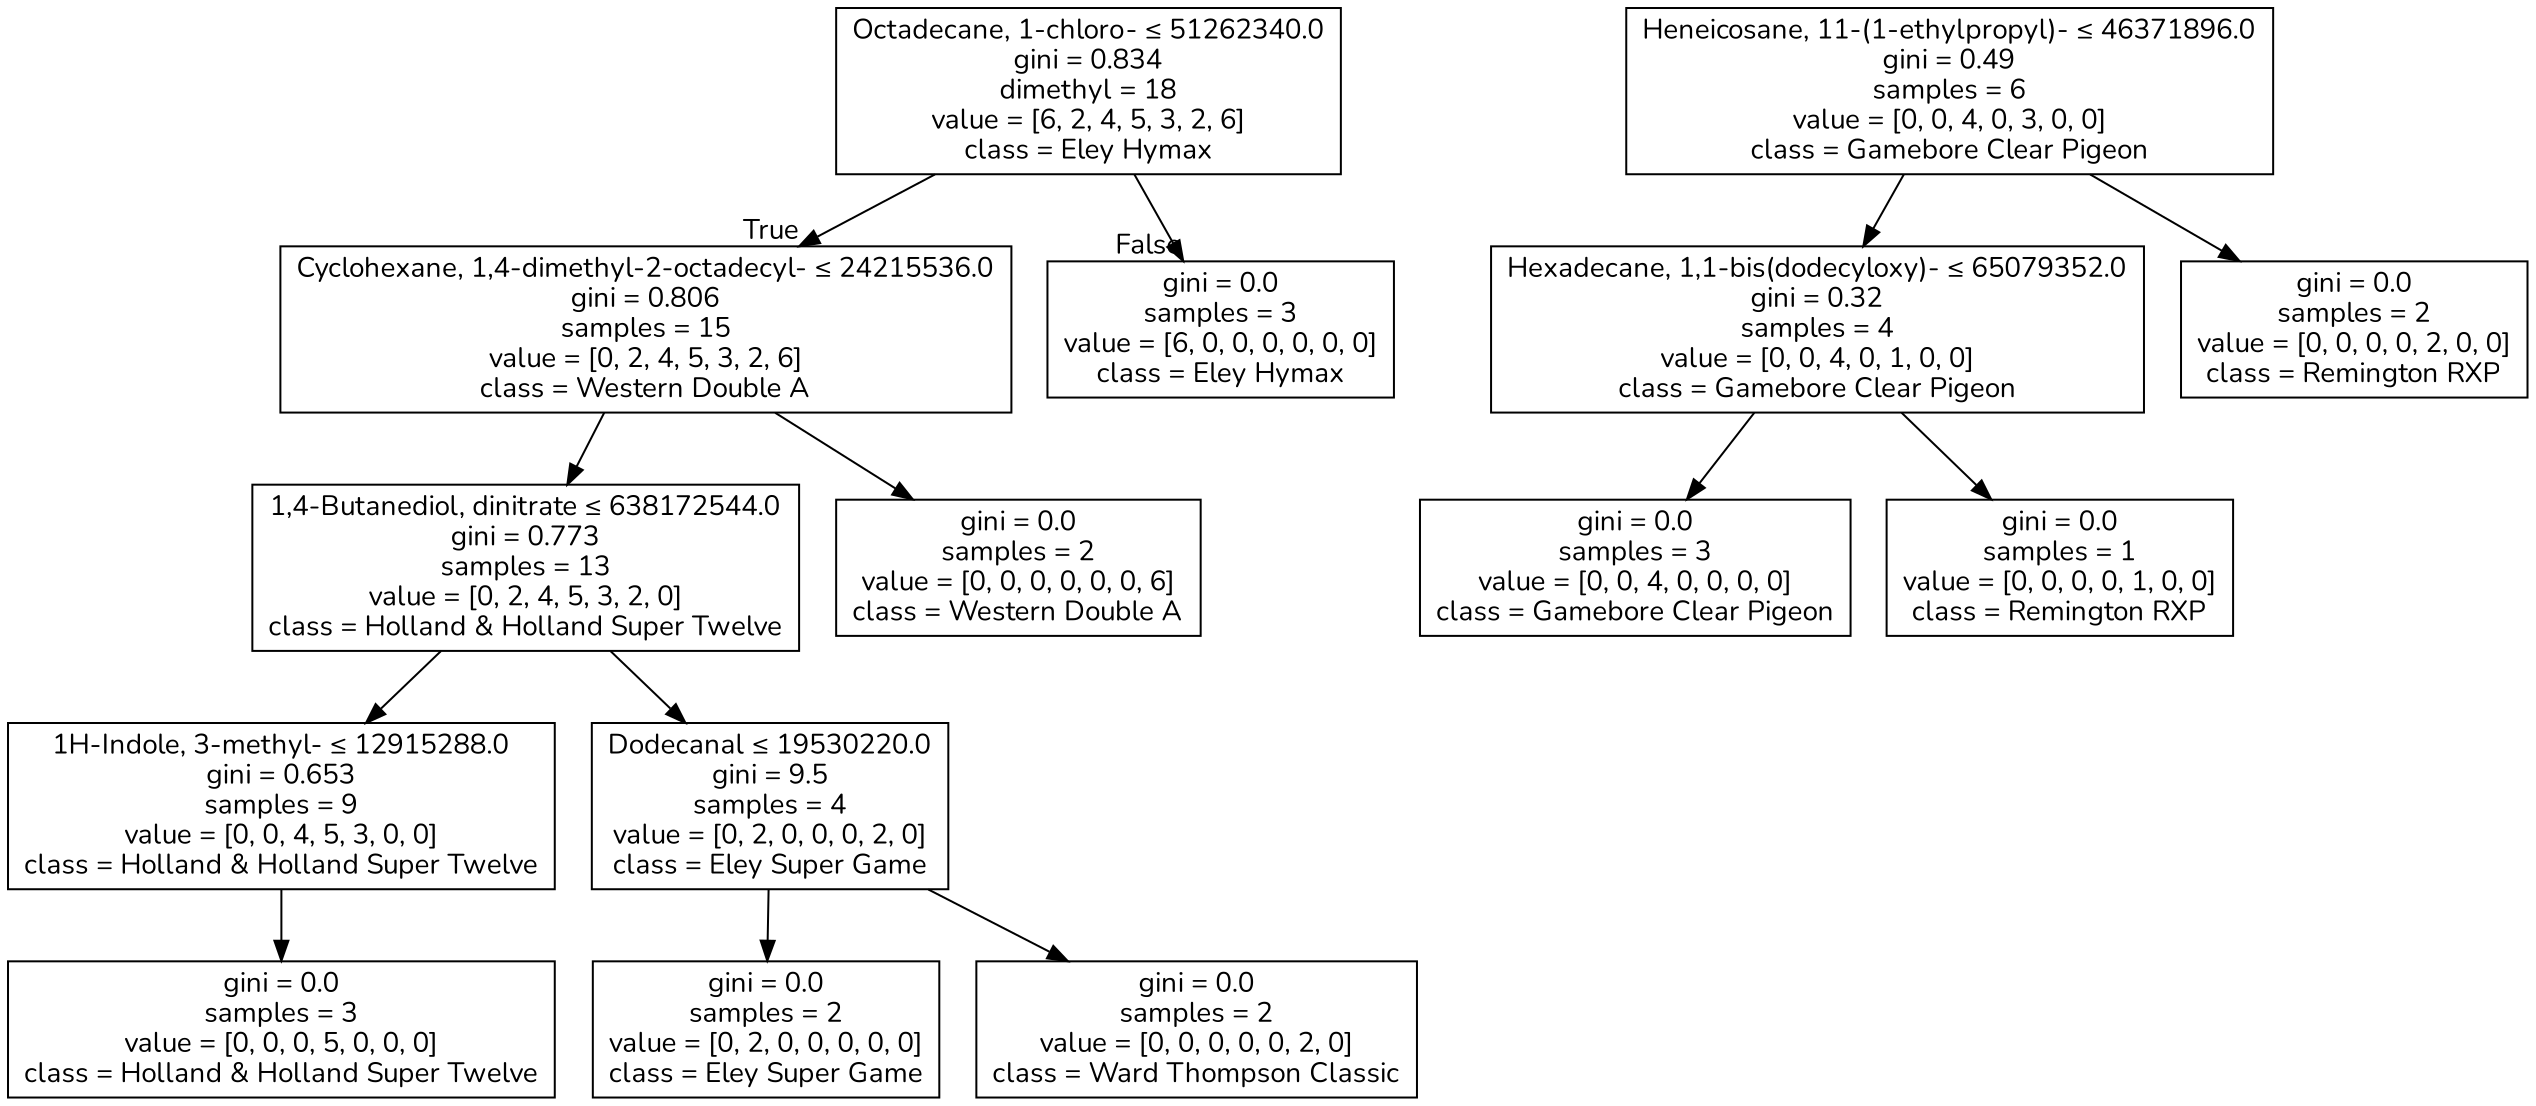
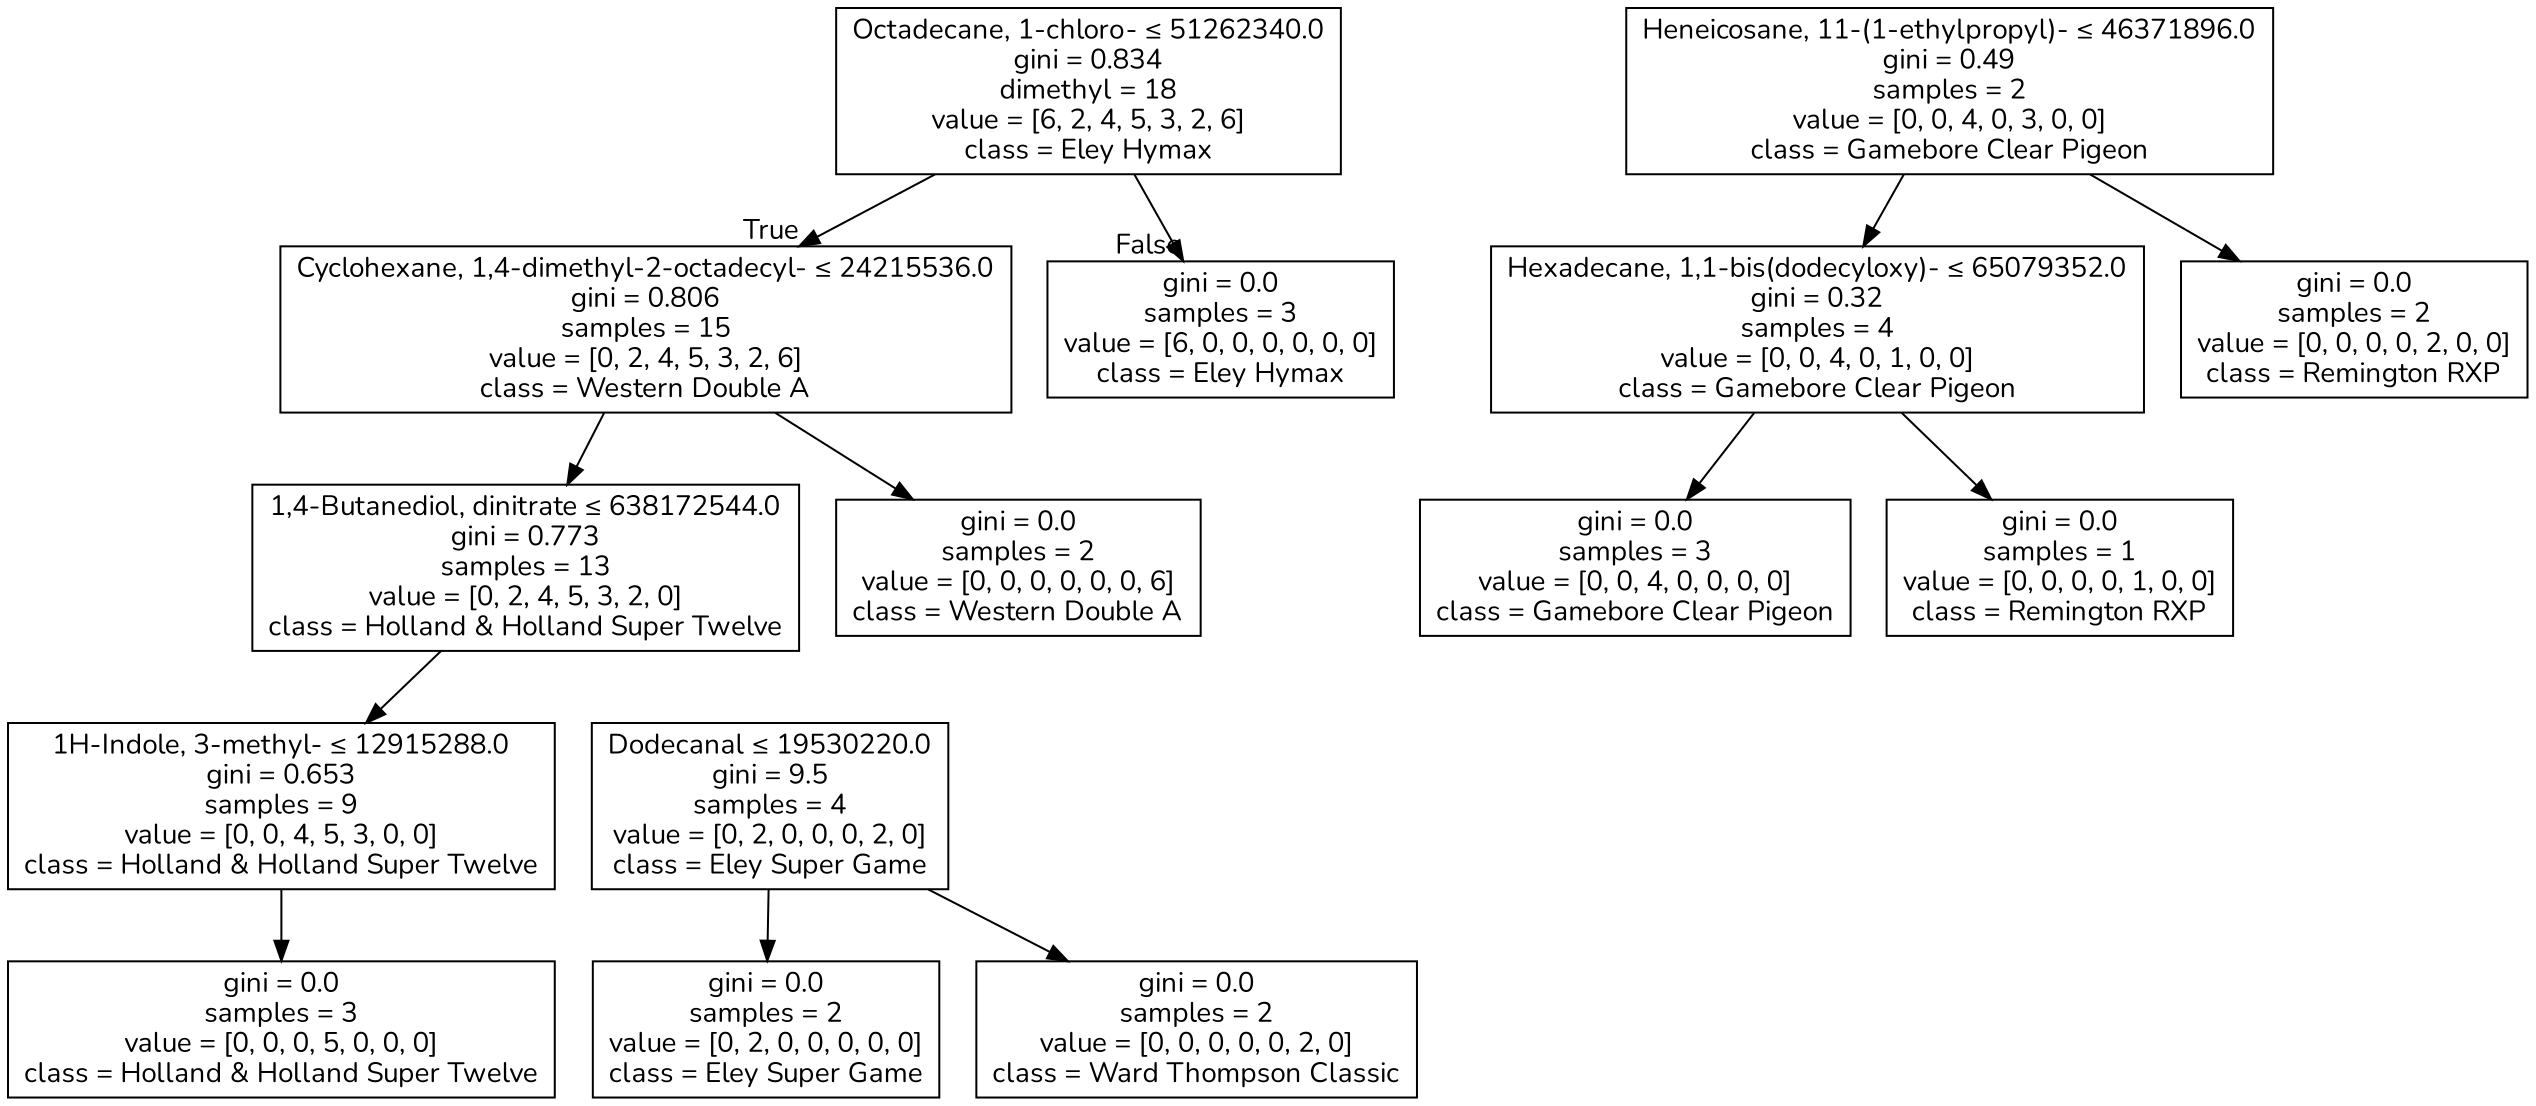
node "Heneicosane, 11-(1-ethylpropyl)- ≤ 46371896.0": text "samples = 6" -> "samples = 2"
edge "1,4-Butanediol, dinitrate ≤ 638172544.0" -> "Dodecanal ≤ 19530220.0": removed
